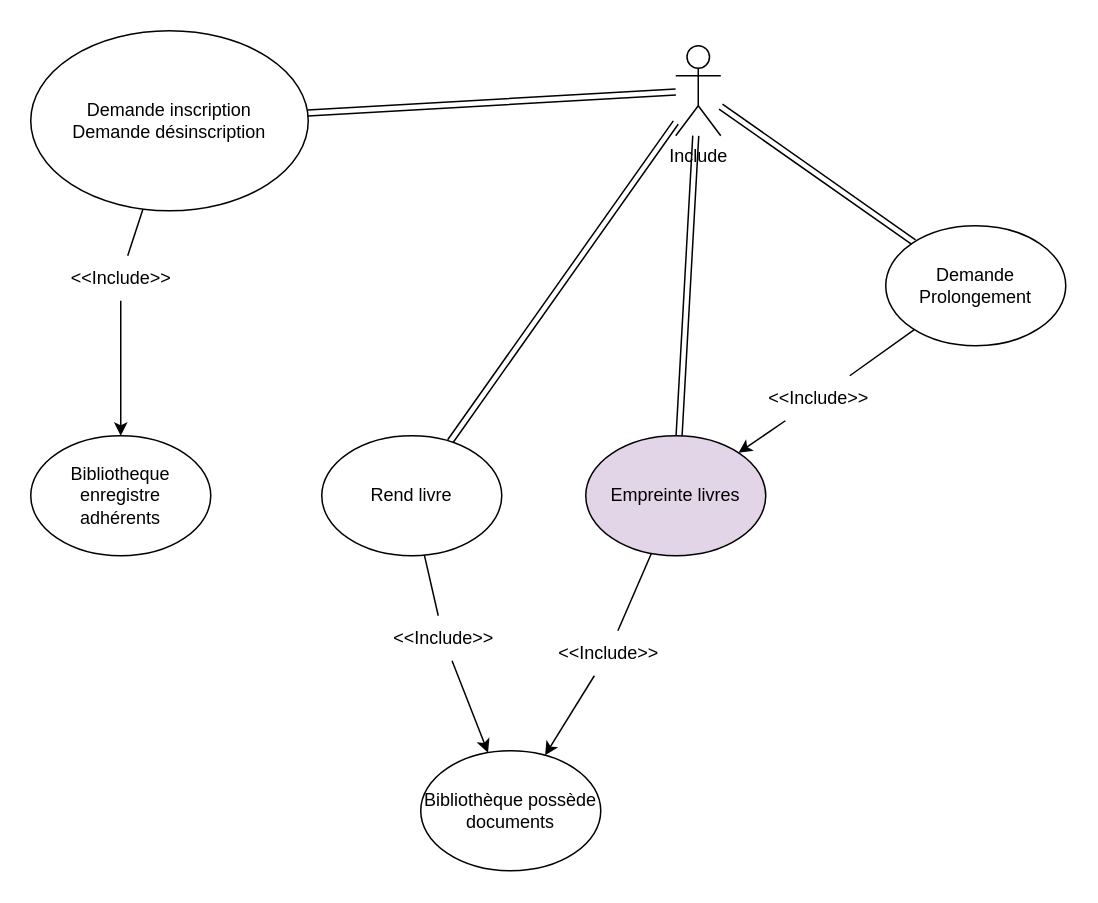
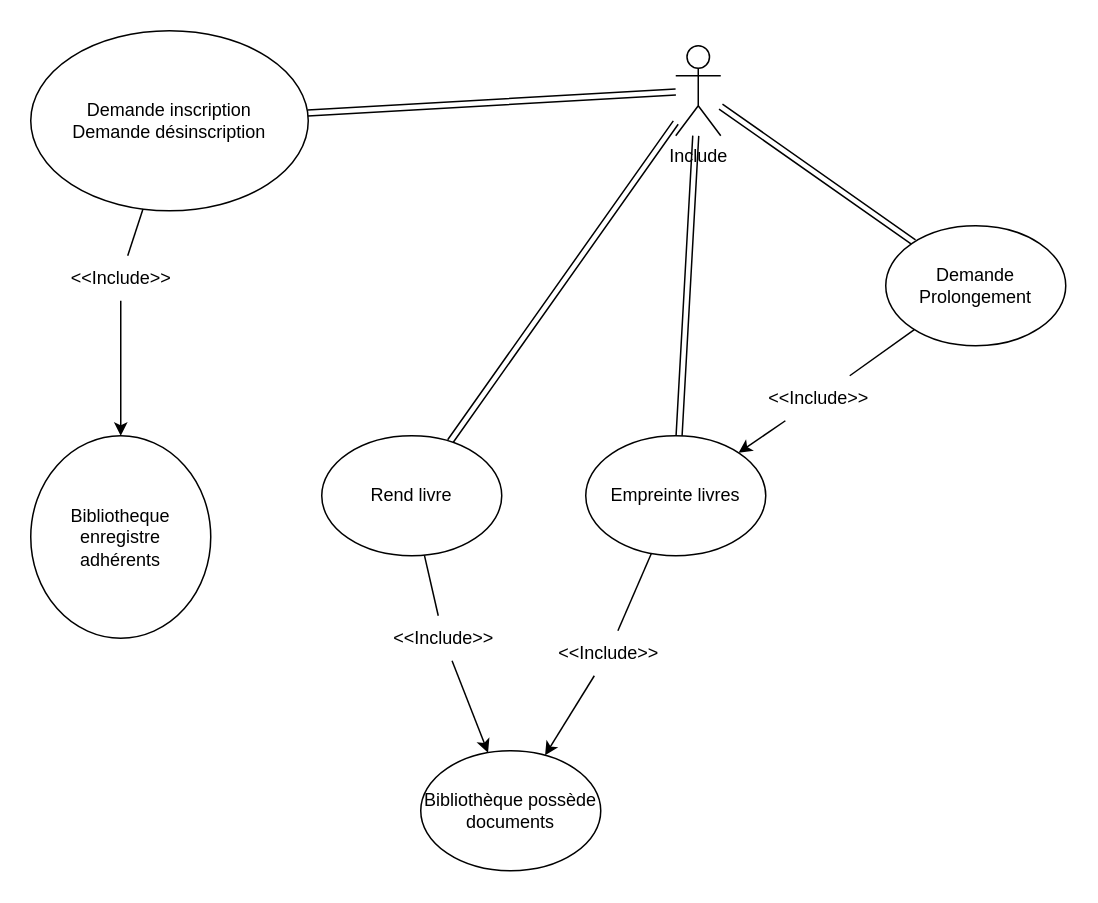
node "Bibliotheque enregistre adhérents": size 180x120 -> 180x203
node "Empreinte livres": fillcolor #e1d5e7 -> #ffffff
